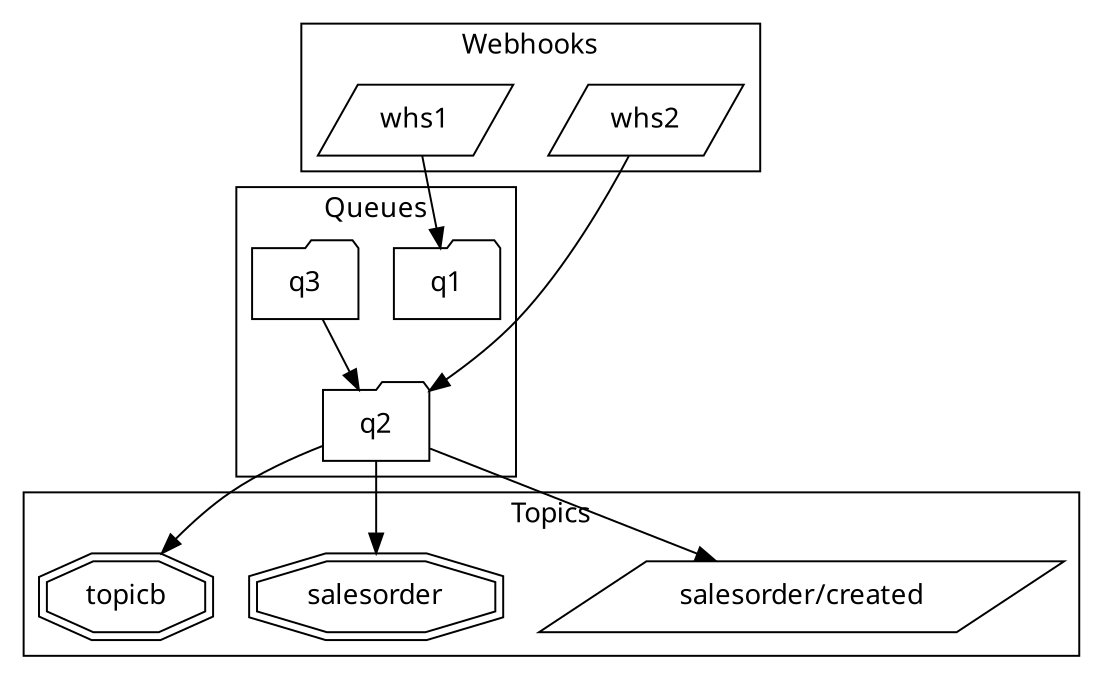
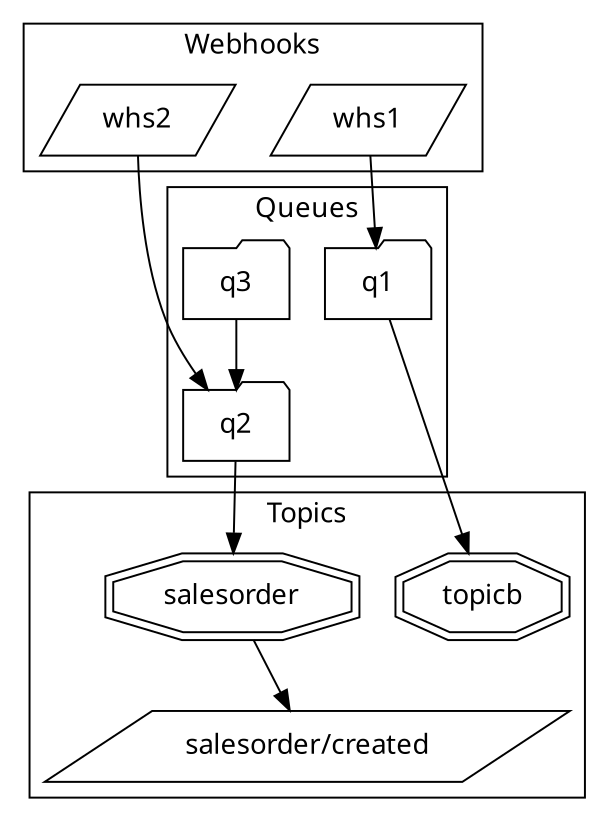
edge "q2" -> "topicb": now "q1" -> "topicb"
edge "q2" -> "salesorder/created": now "salesorder" -> "salesorder/created"
